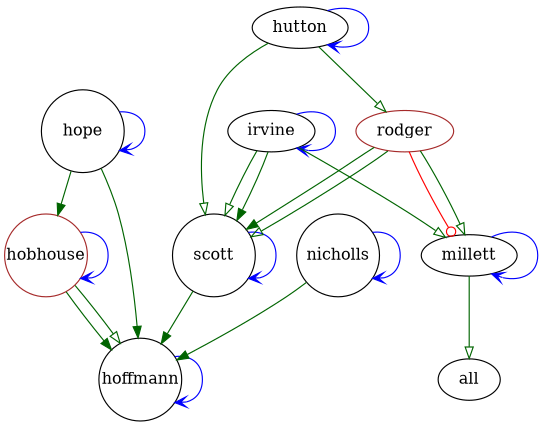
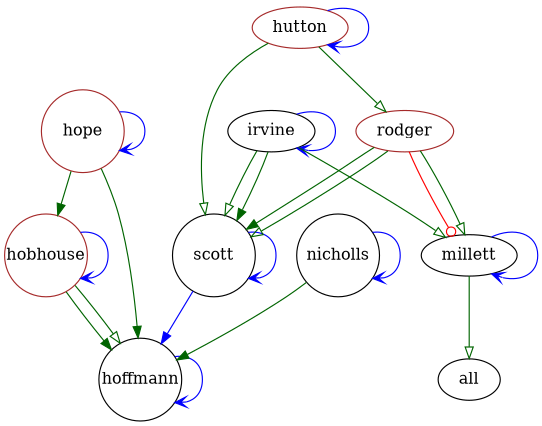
node "hutton": color black -> brown
node "hope": color black -> brown
edge "scott" -> "hoffmann": color darkgreen -> blue
